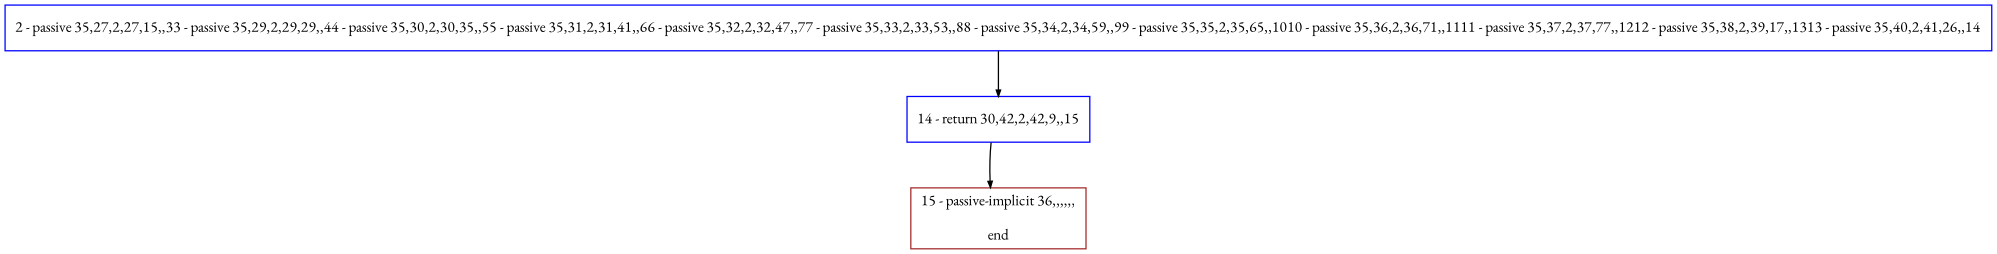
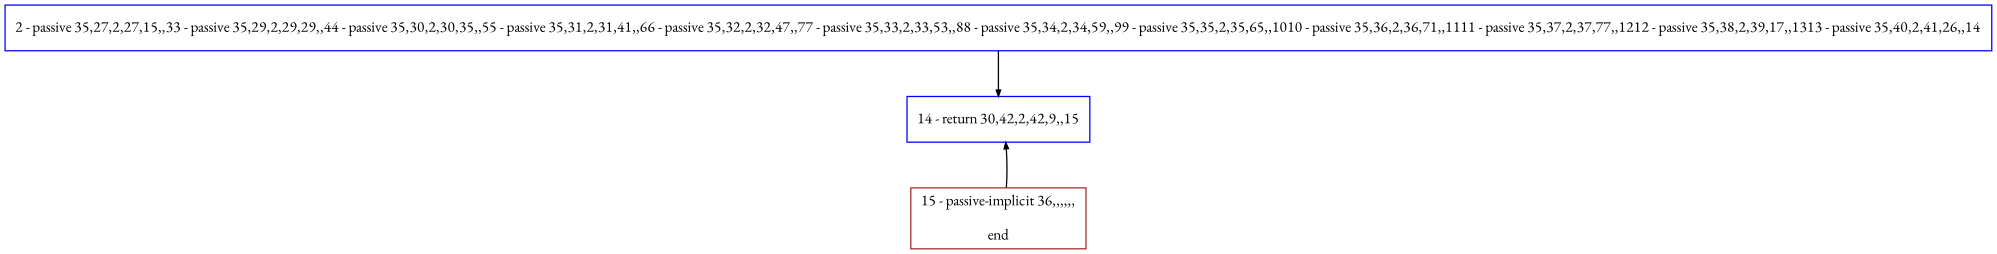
edge "14 - return 30,42,2,42,9,,15" -> "15 - passive-implicit 36,,,,,, end": reversed
